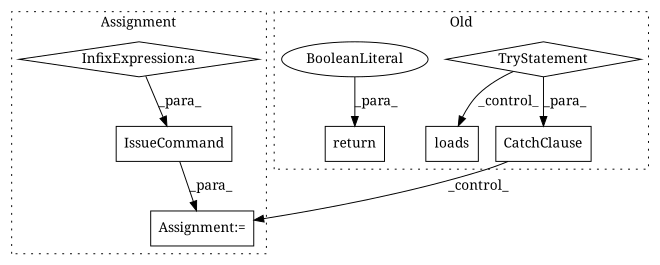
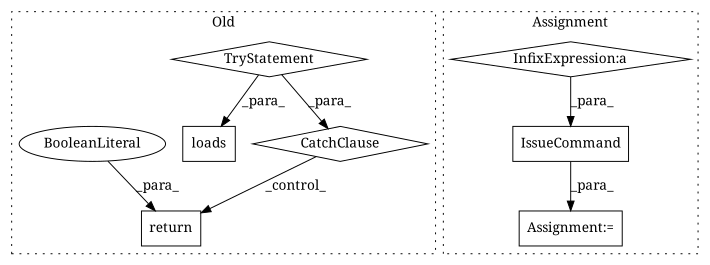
edge "TryStatement" -> "loads": label "_control_" -> "_para_"
node "CatchClause": shape box -> diamond
edge "CatchClause" -> "Assignment:=": now "CatchClause" -> "return"
